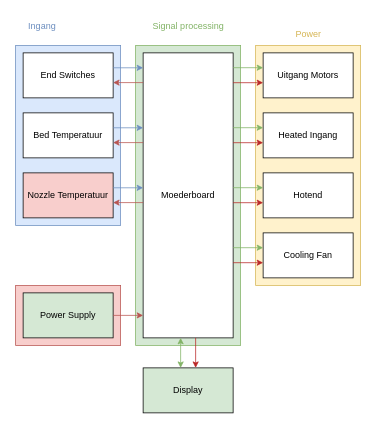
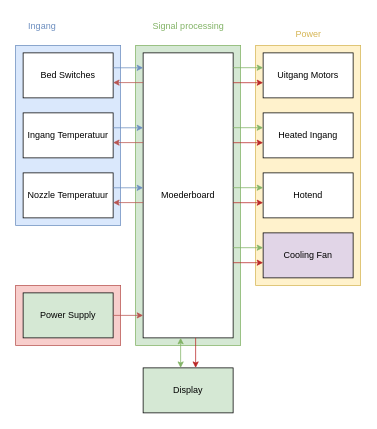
node "End Switches": label "End Switches" -> "Bed Switches"
node "Bed Temperatuur": label "Bed Temperatuur" -> "Ingang Temperatuur"
node "Nozzle Temperatuur": fillcolor #f8cecc -> #ffffff
node "Cooling Fan": fillcolor #ffffff -> #e1d5e7
